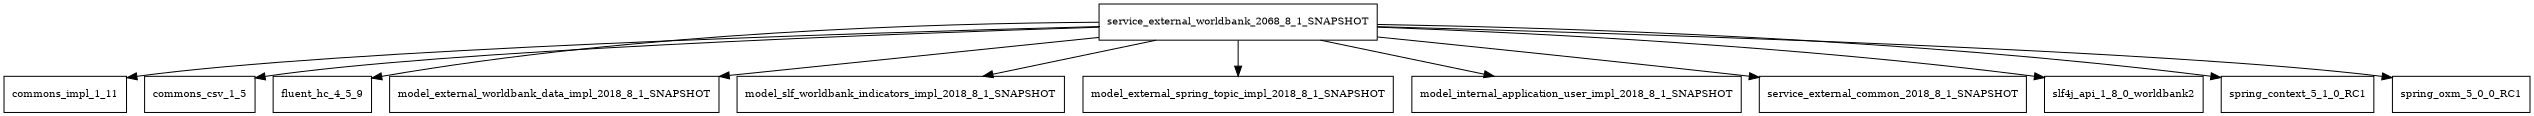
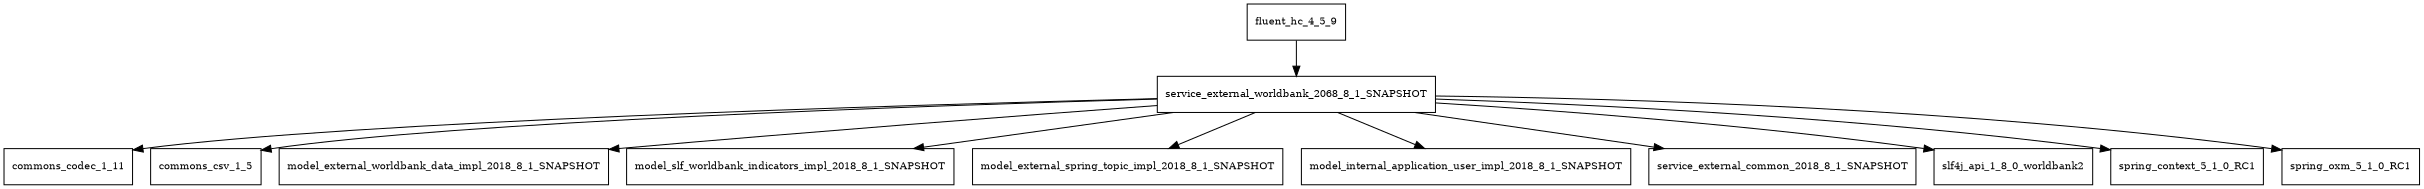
edge "service_external_worldbank_2068_8_1_SNAPSHOT" -> "fluent_hc_4_5_9": reversed
node "commons_impl_1_11": label "commons_impl_1_11" -> "commons_codec_1_11"
node "spring_oxm_5_0_0_RC1": label "spring_oxm_5_0_0_RC1" -> "spring_oxm_5_1_0_RC1"
